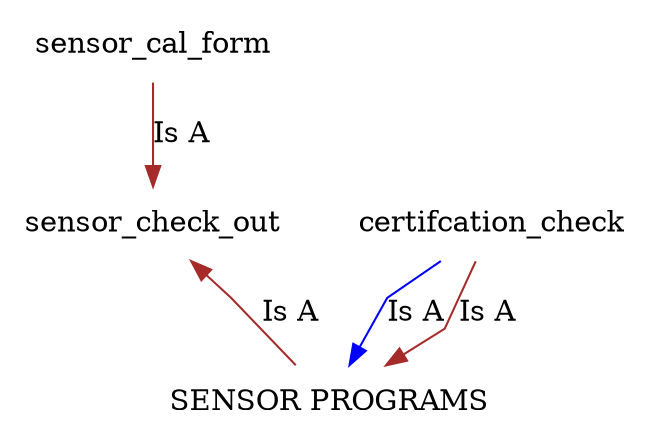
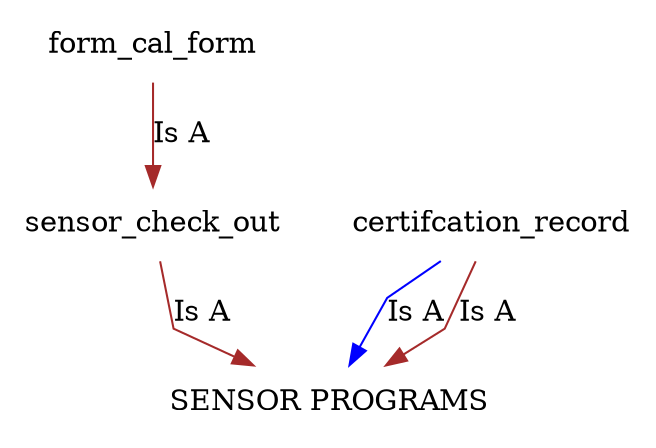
node "sensor_cal_form": label "sensor_cal_form" -> "form_cal_form"
node "certifcation_check": label "certifcation_check" -> "certifcation_record"
edge "SENSOR PROGRAMS" -> "sensor_check_out": reversed
